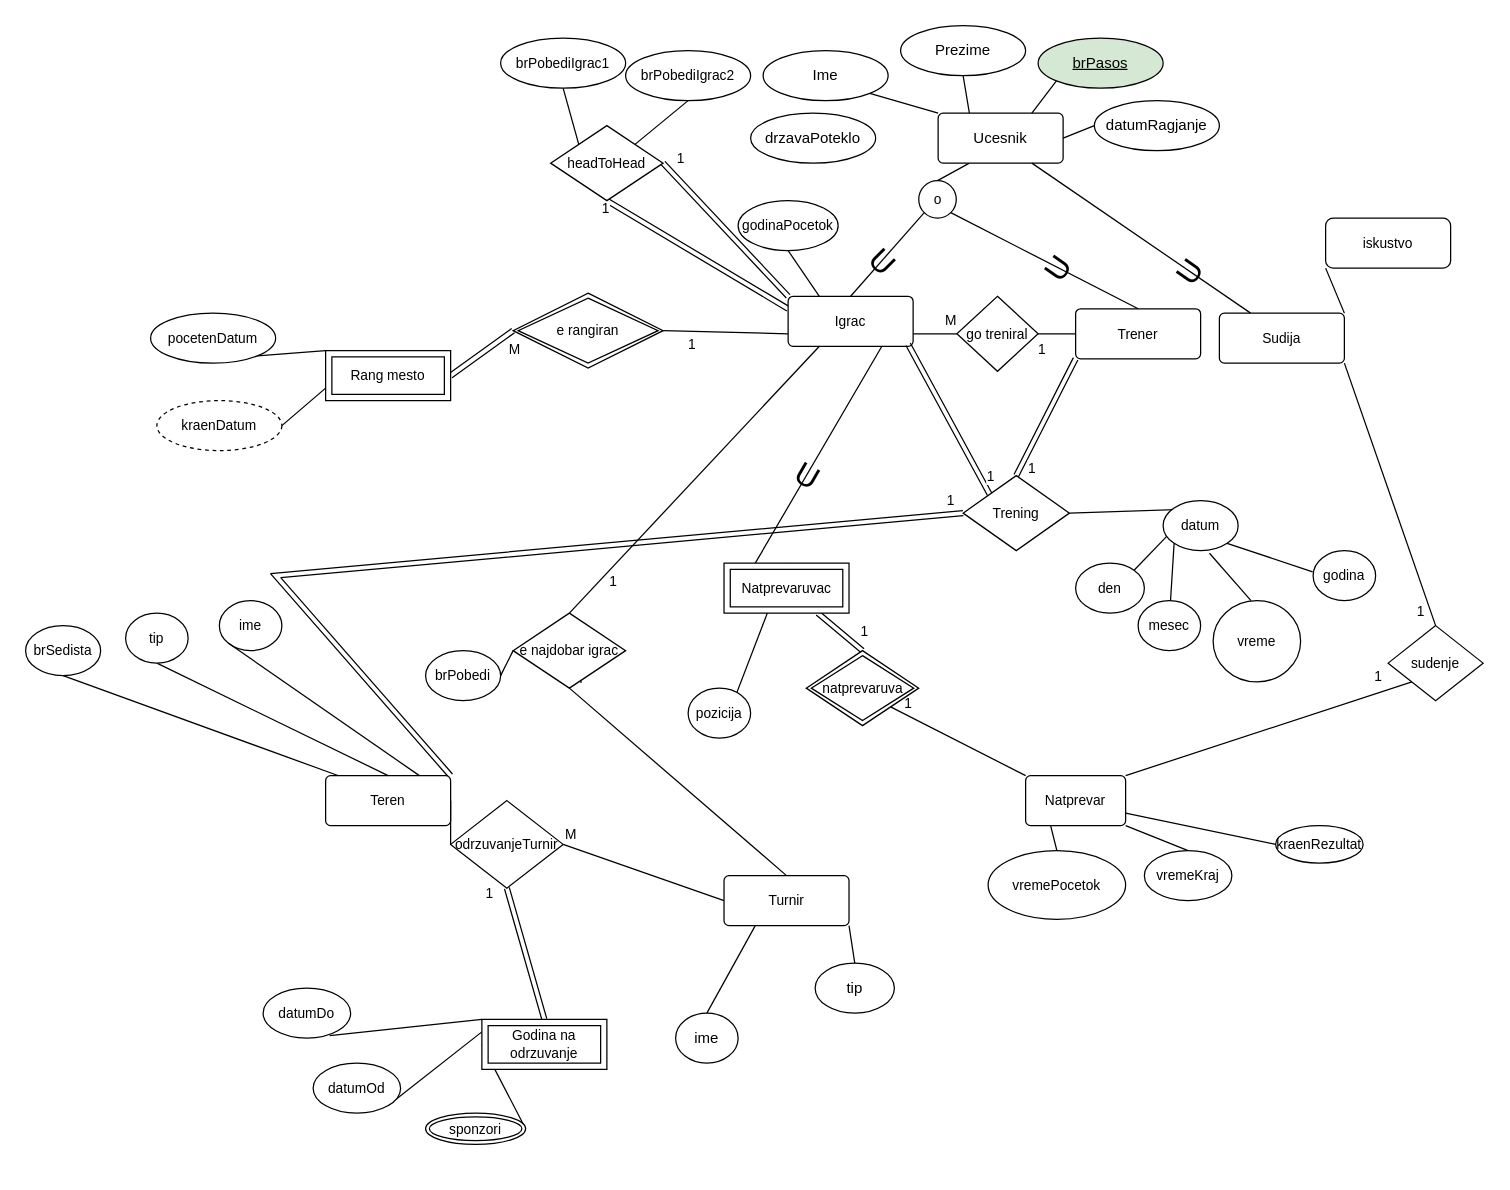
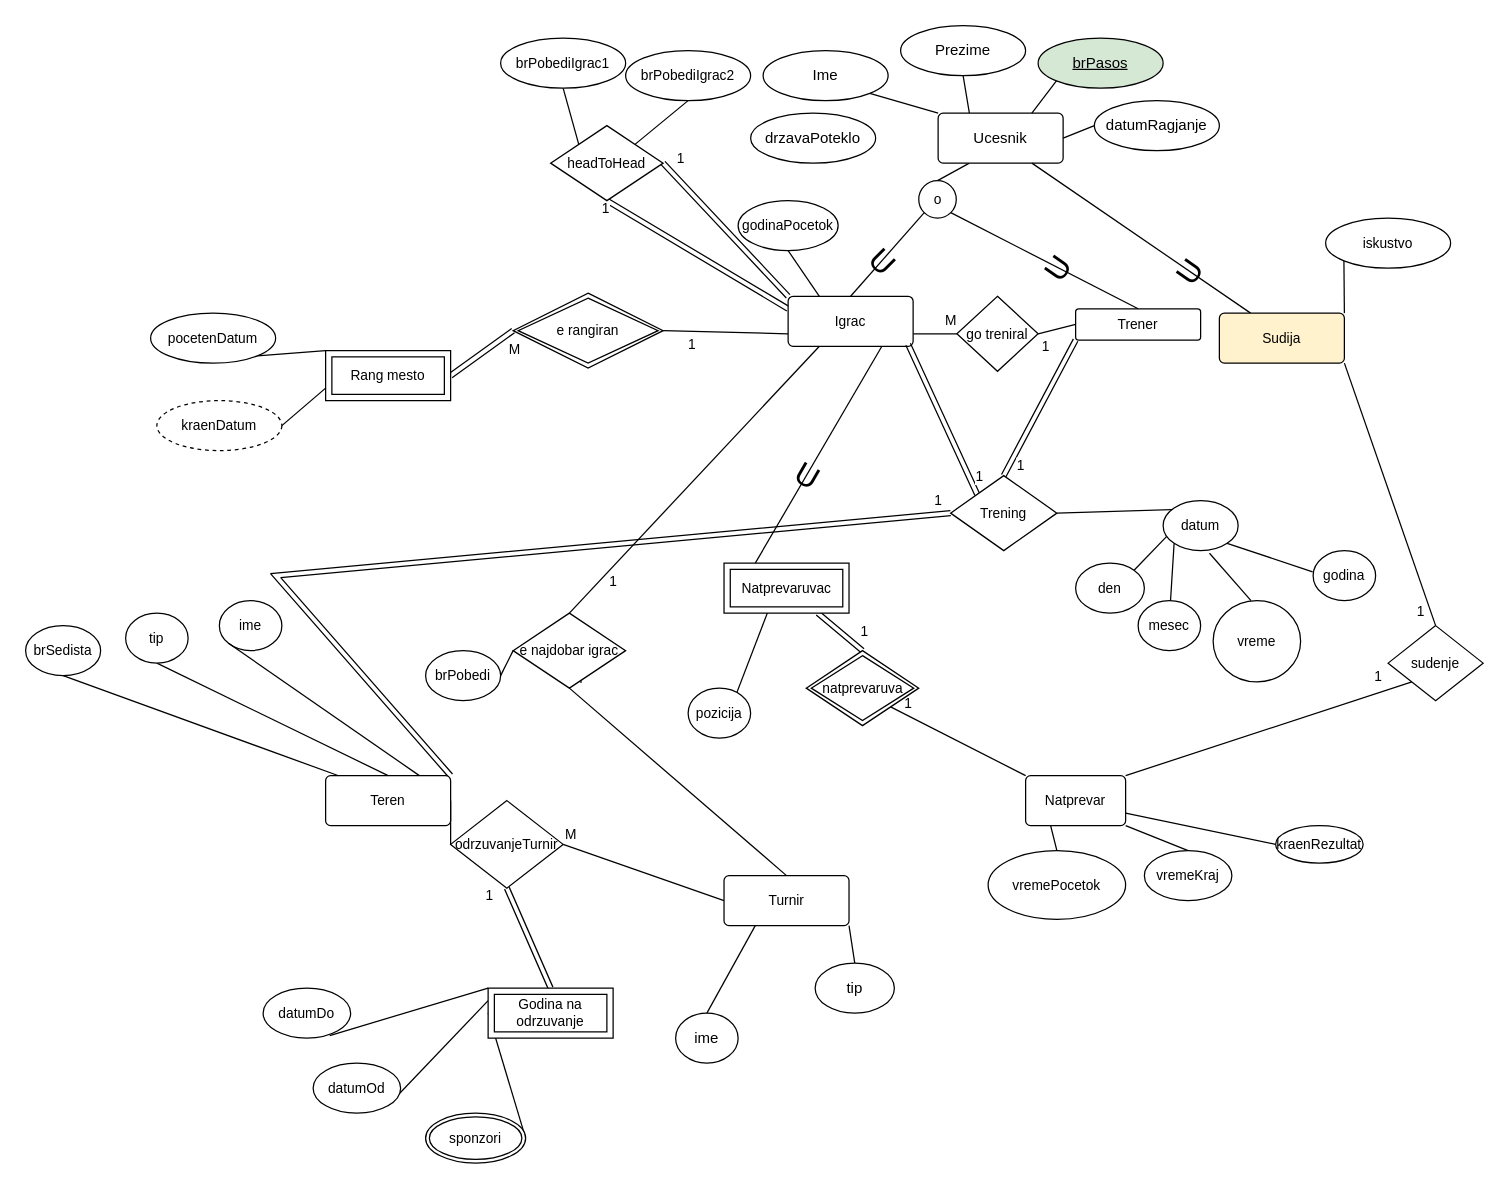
node "iskustvo": shape rounded rectangle -> ellipse
node "Trener": size 125x50 -> 125x31
node "Sudija": fillcolor #ffffff -> #fff2cc
node "Trening": moved (1016, 513) -> (1004, 513)
node "Godina na odrzuvanje": moved (544, 1044) -> (551, 1013)
node "sponzori": size 100x31 -> 100x50
